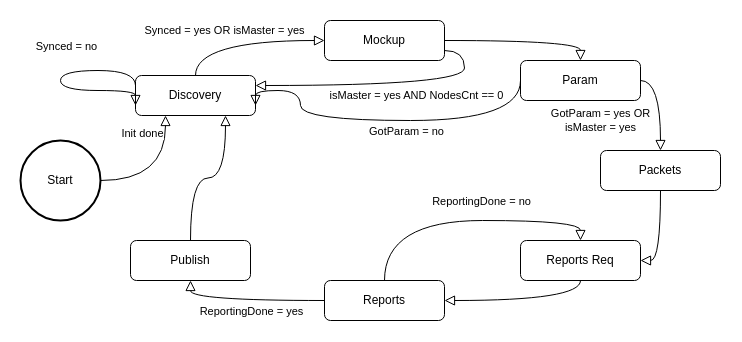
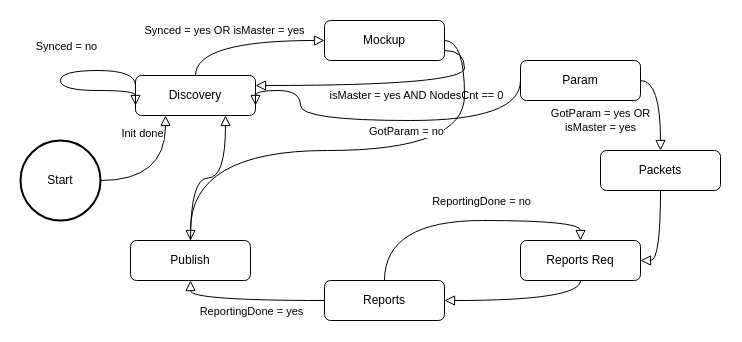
edge "Mockup" -> "Param": now "Mockup" -> "Publish"
